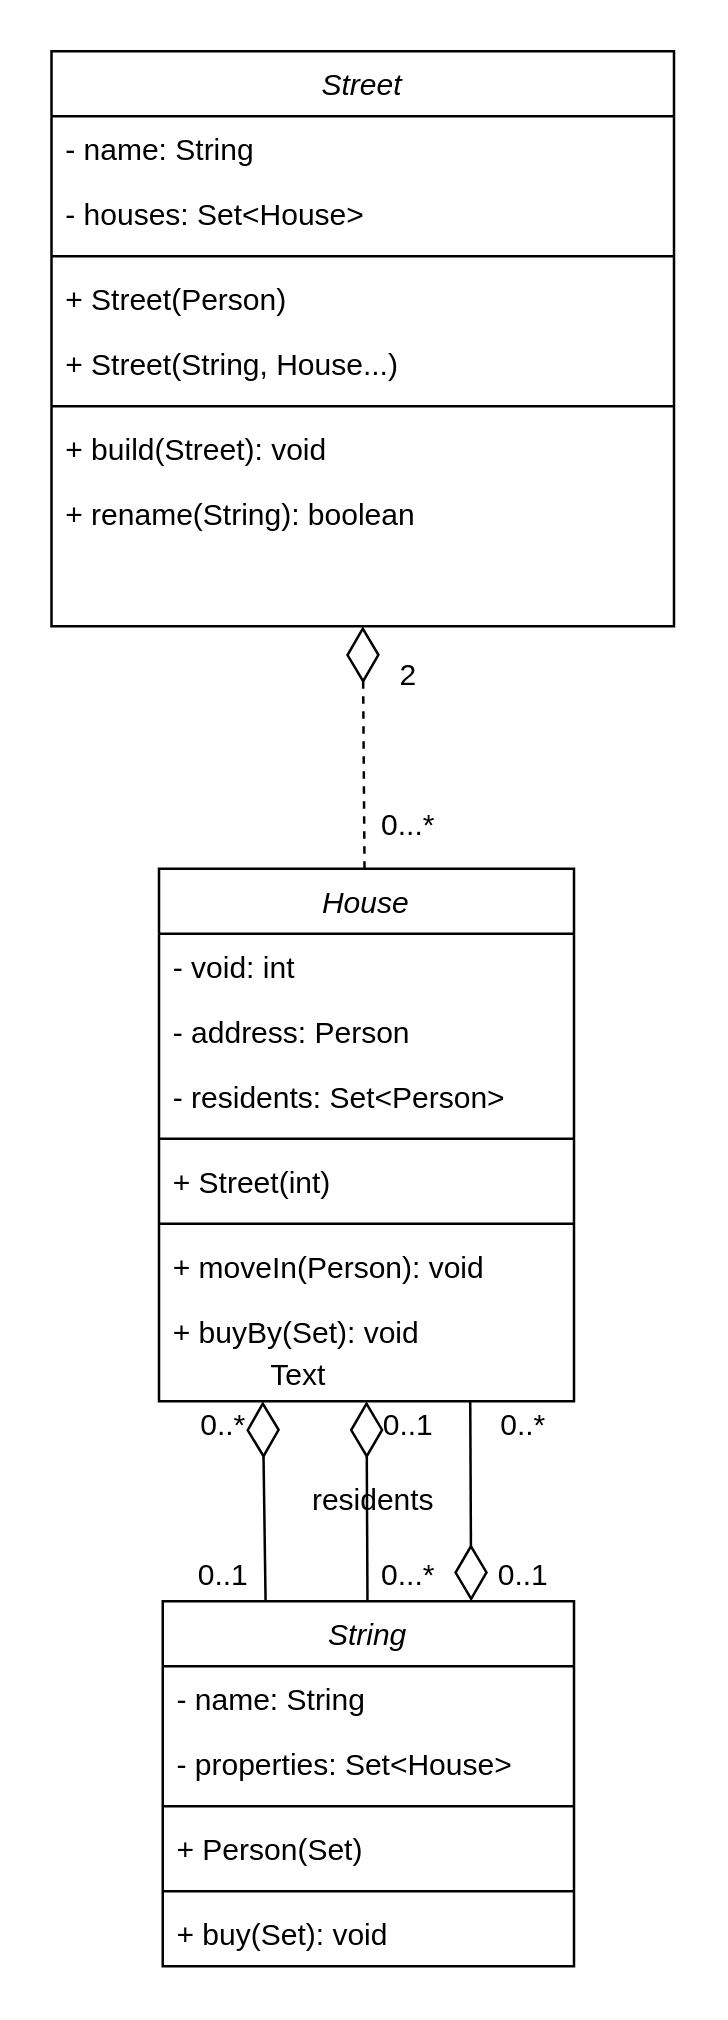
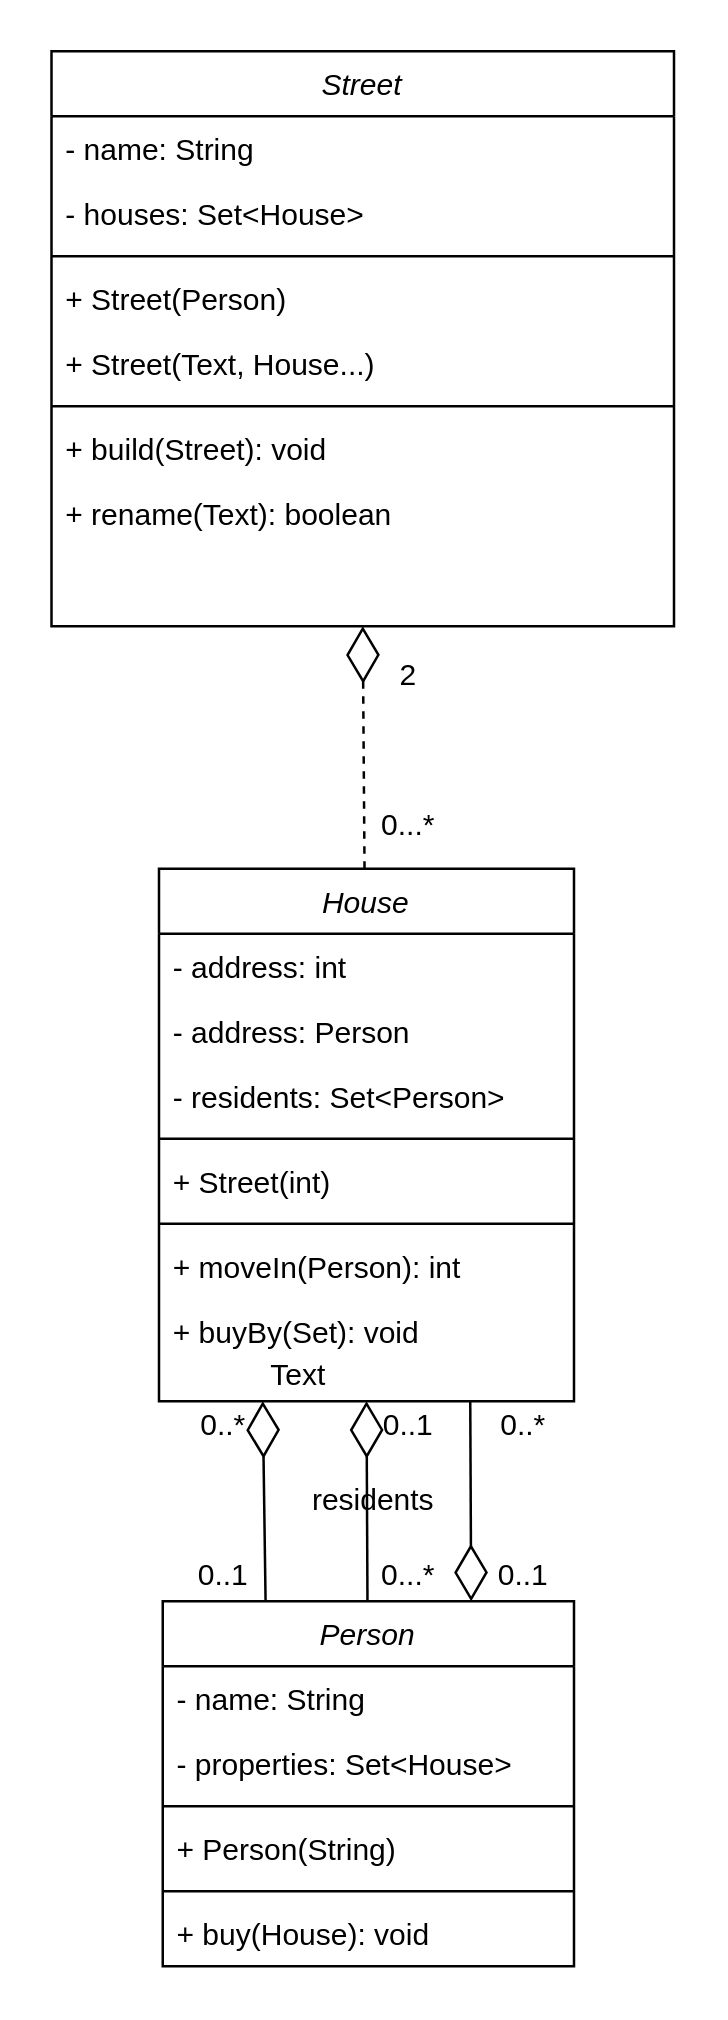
node "+ Street(String, House...)": label "+ Street(String, House...)" -> "+ Street(Text, House...)"
node "+ rename(String): boolean": label "+ rename(String): boolean" -> "+ rename(Text): boolean"
node "- void: int": label "- void: int" -> "- address: int"
node "+ moveIn(Person): void": label "+ moveIn(Person): void" -> "+ moveIn(Person): int"
node "String": label "String" -> "Person"
node "+ Person(Set)": label "+ Person(Set)" -> "+ Person(String)"
node "+ buy(Set): void": label "+ buy(Set): void" -> "+ buy(House): void"
